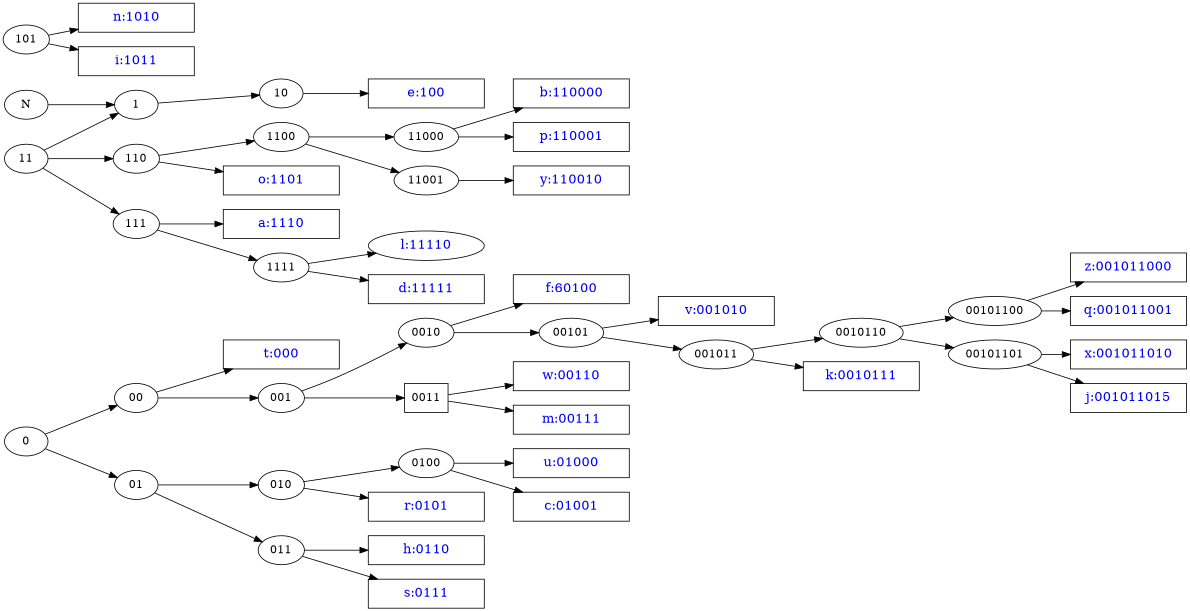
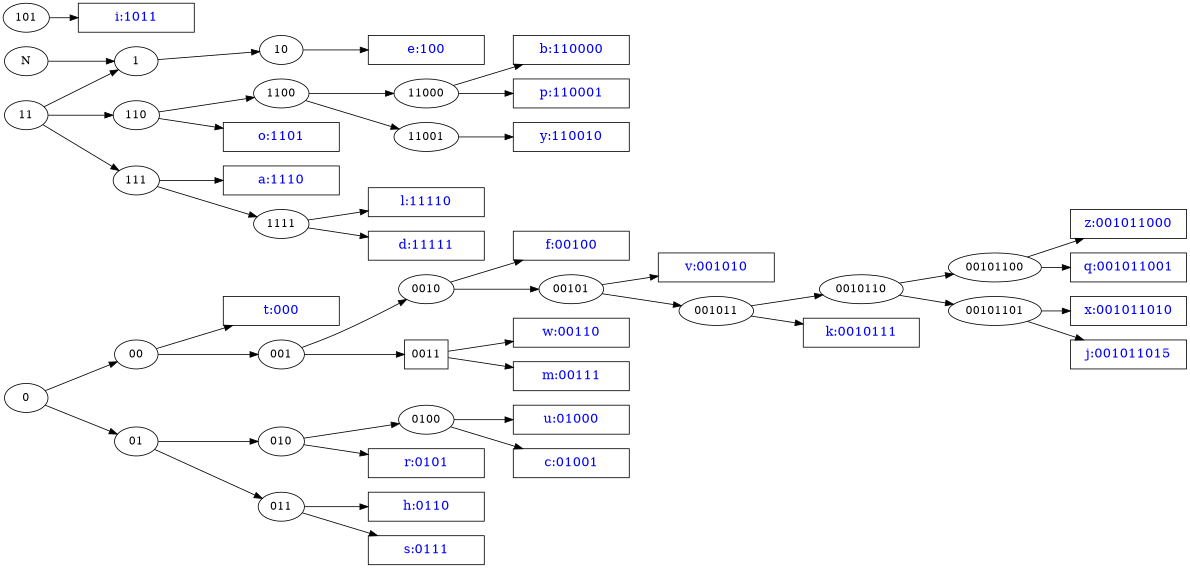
node "n:1010": removed
node "l:11110": shape ellipse -> box
node "f:60100": label "f:60100" -> "f:00100"
